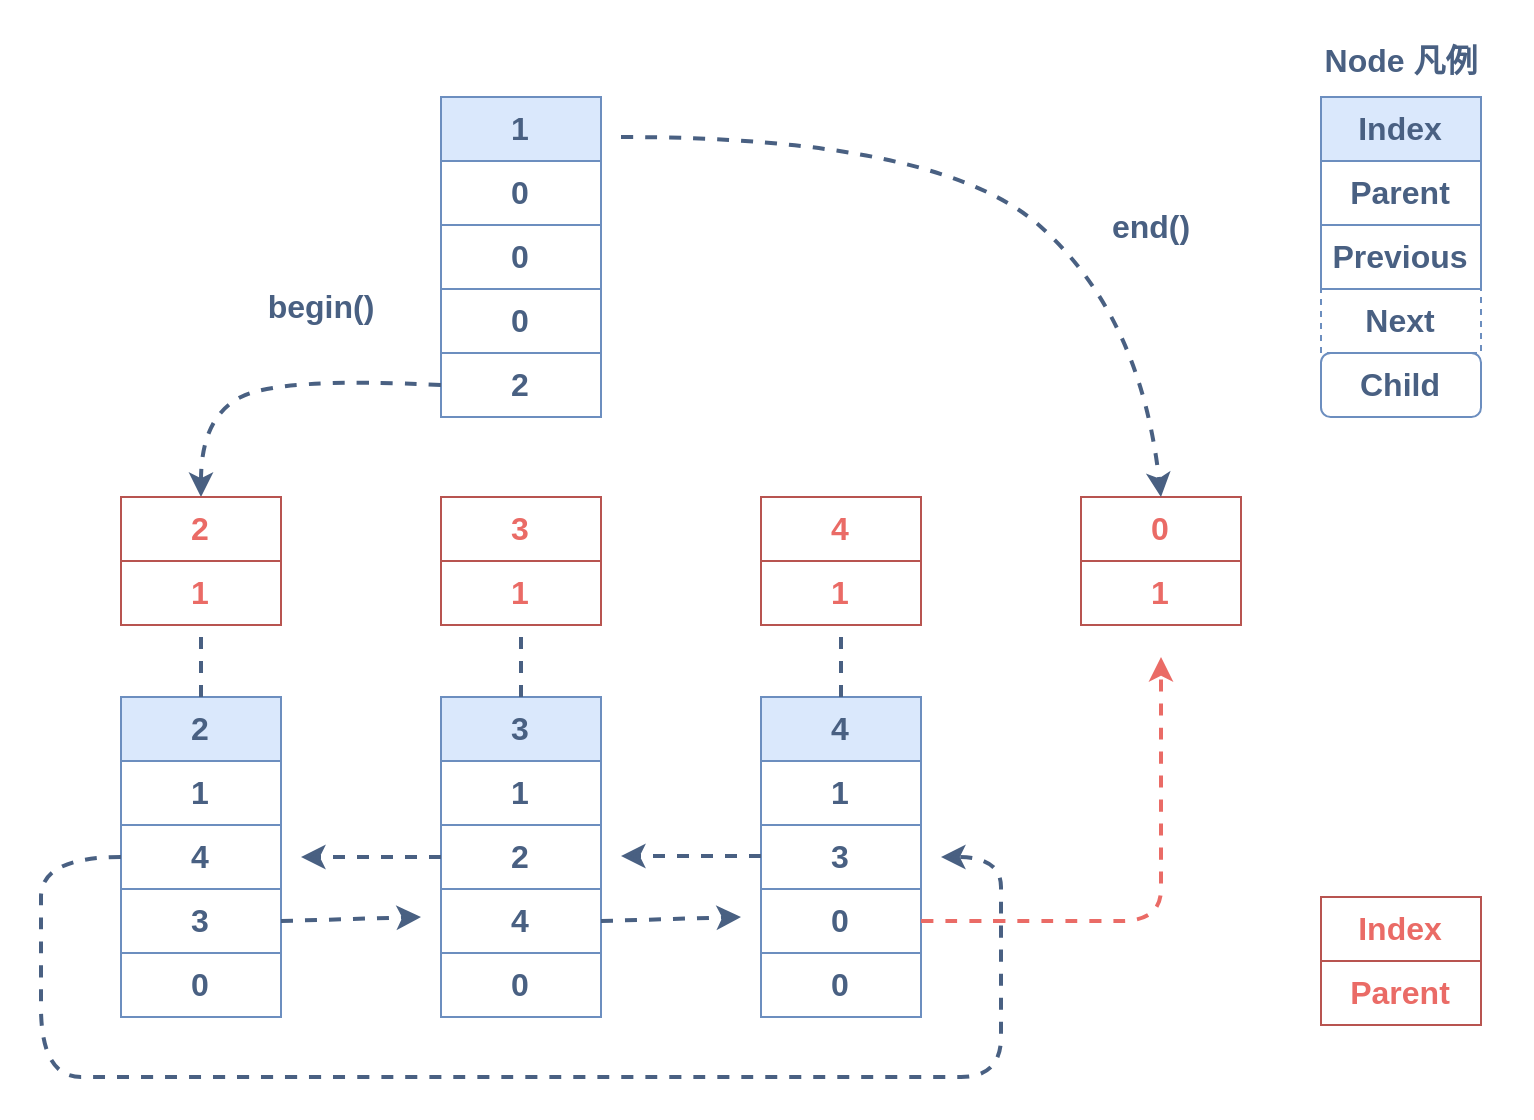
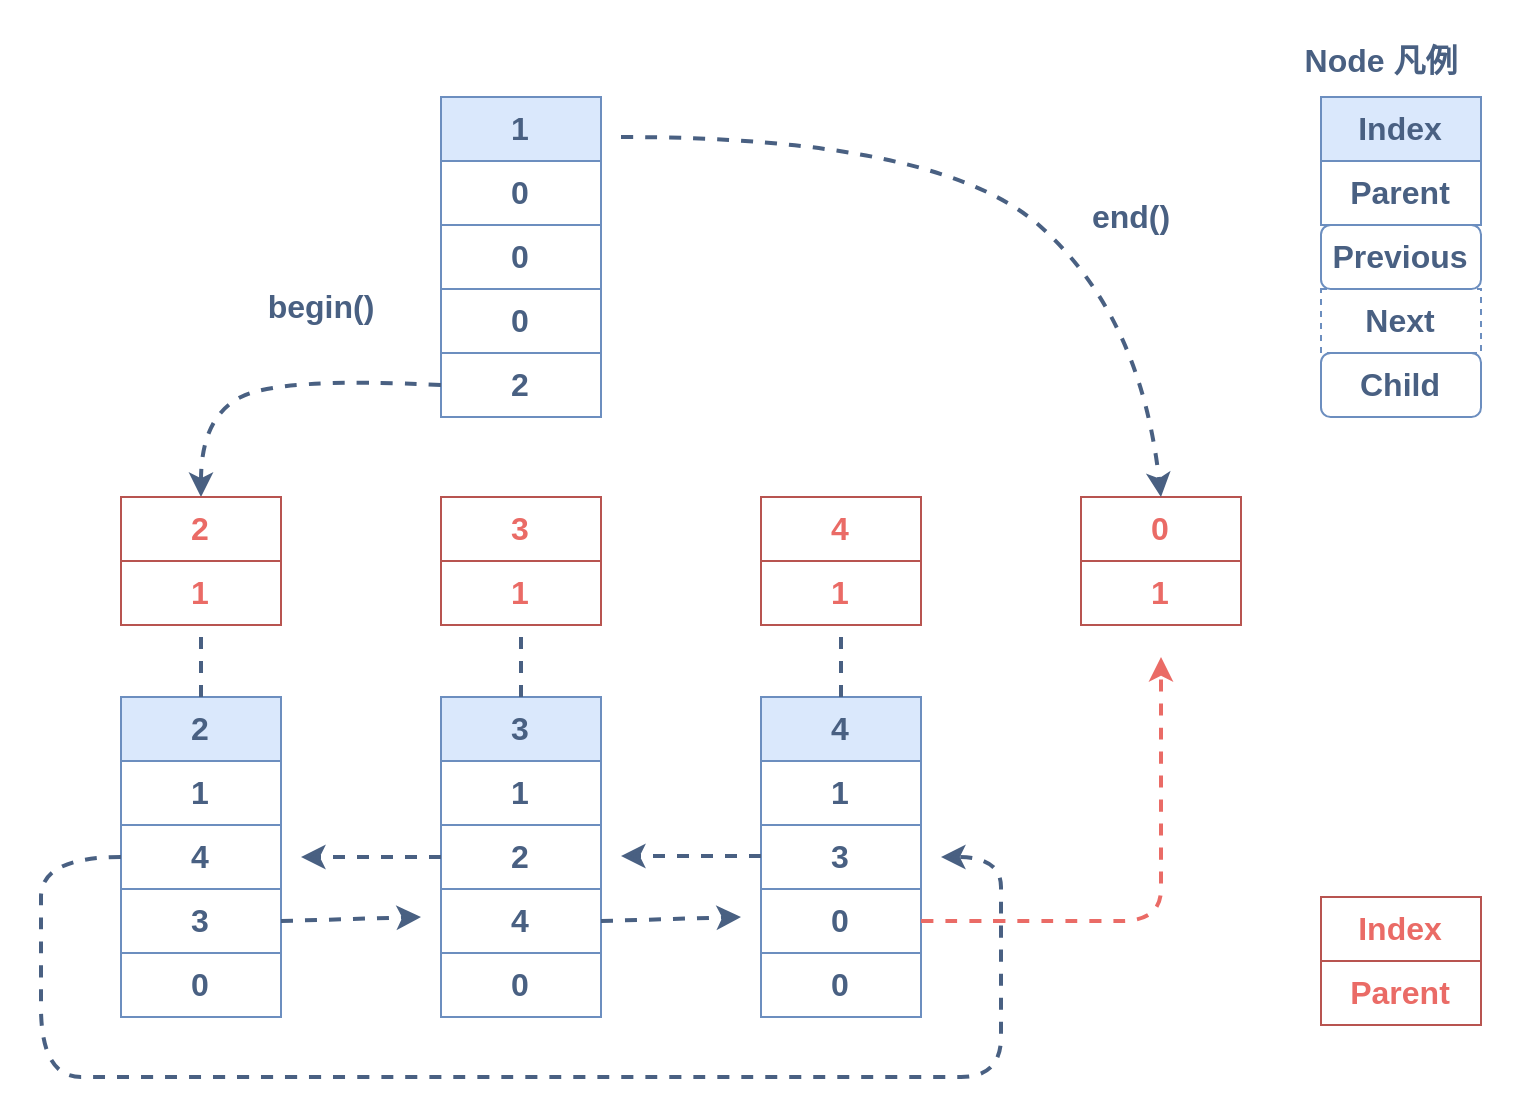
node "Node 凡例": moved (1401, 61) -> (1381, 61)
node "end()": moved (1151, 227) -> (1131, 217)
node "Previous": shape rectangle -> rounded rectangle
